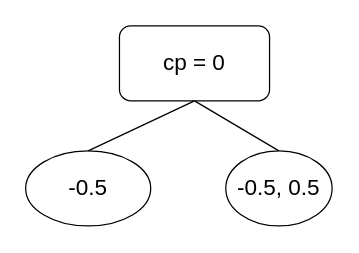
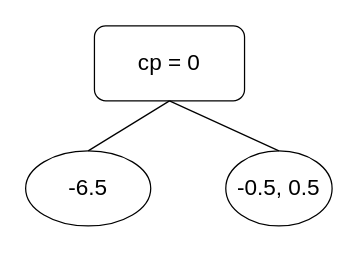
node "cp = 0": moved (194, 63) -> (169, 63)
node "-0.5": label "-0.5" -> "-6.5"
